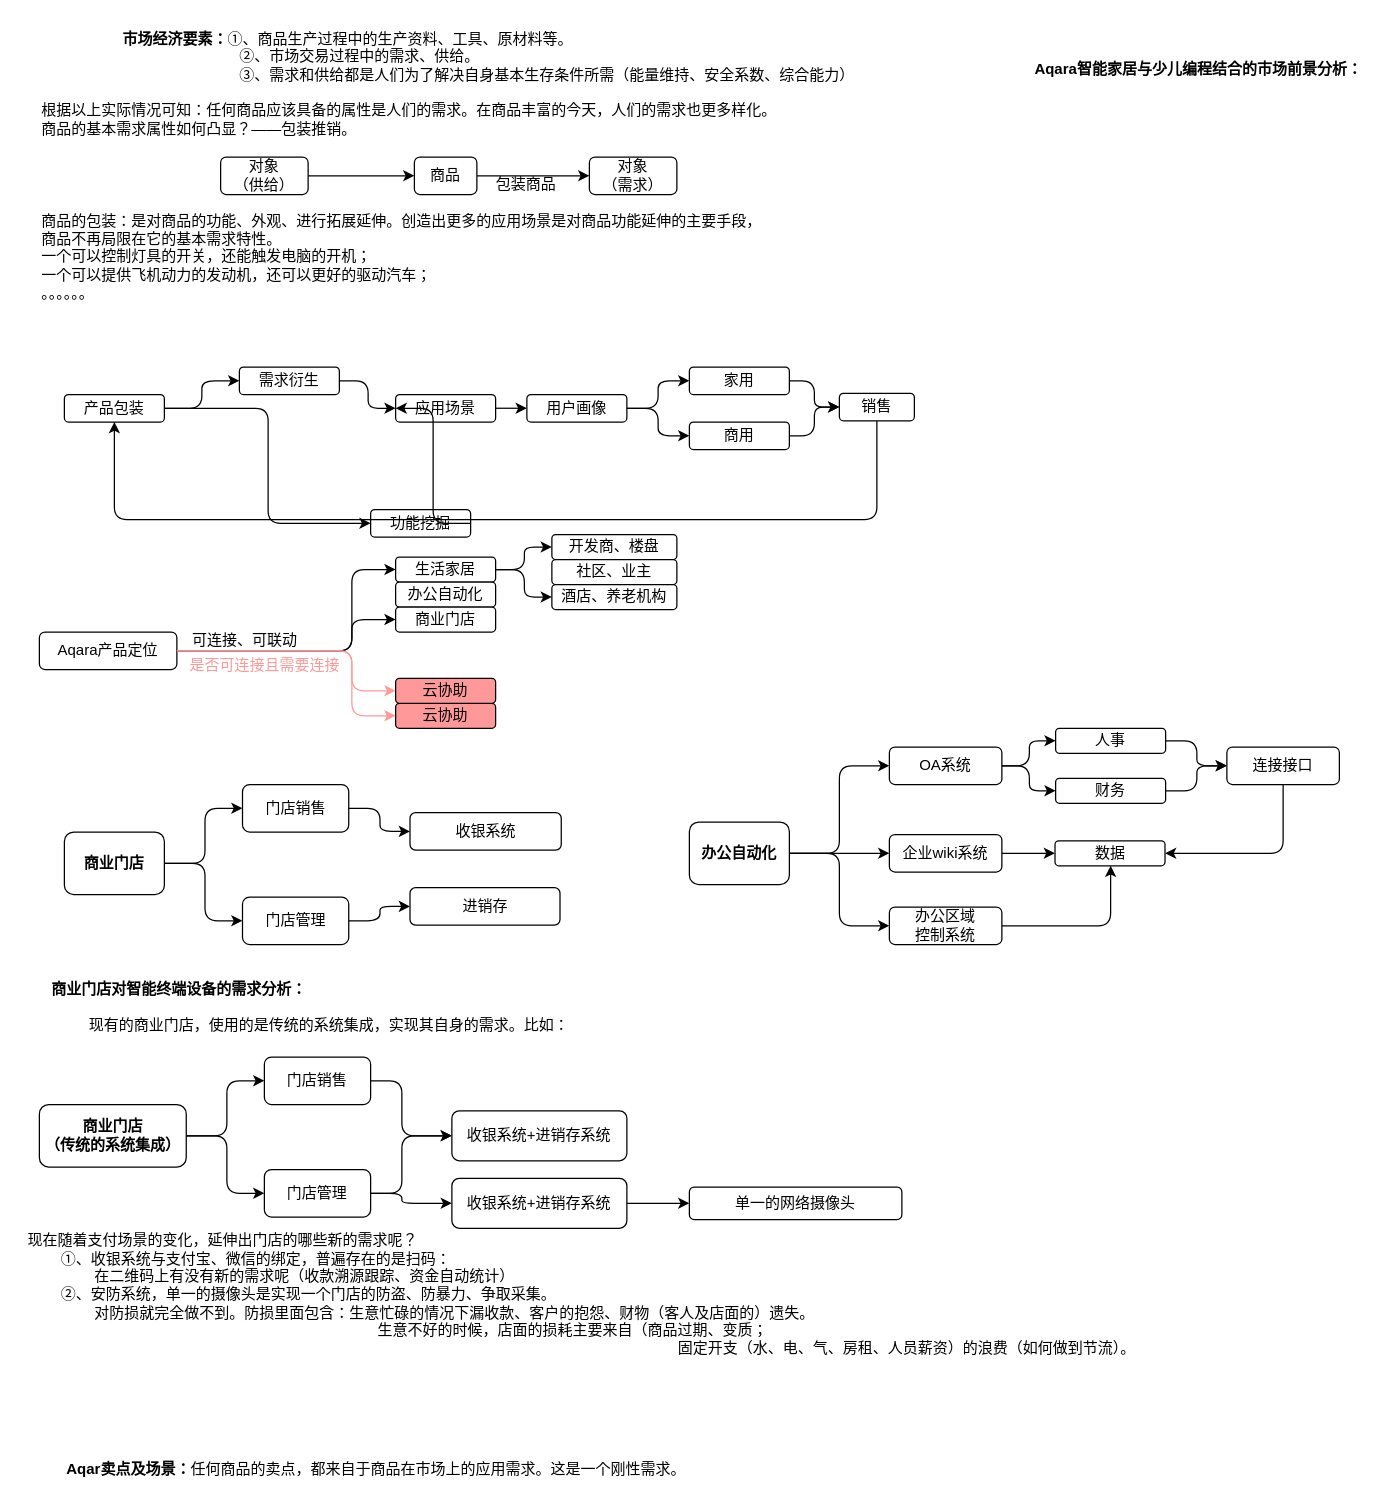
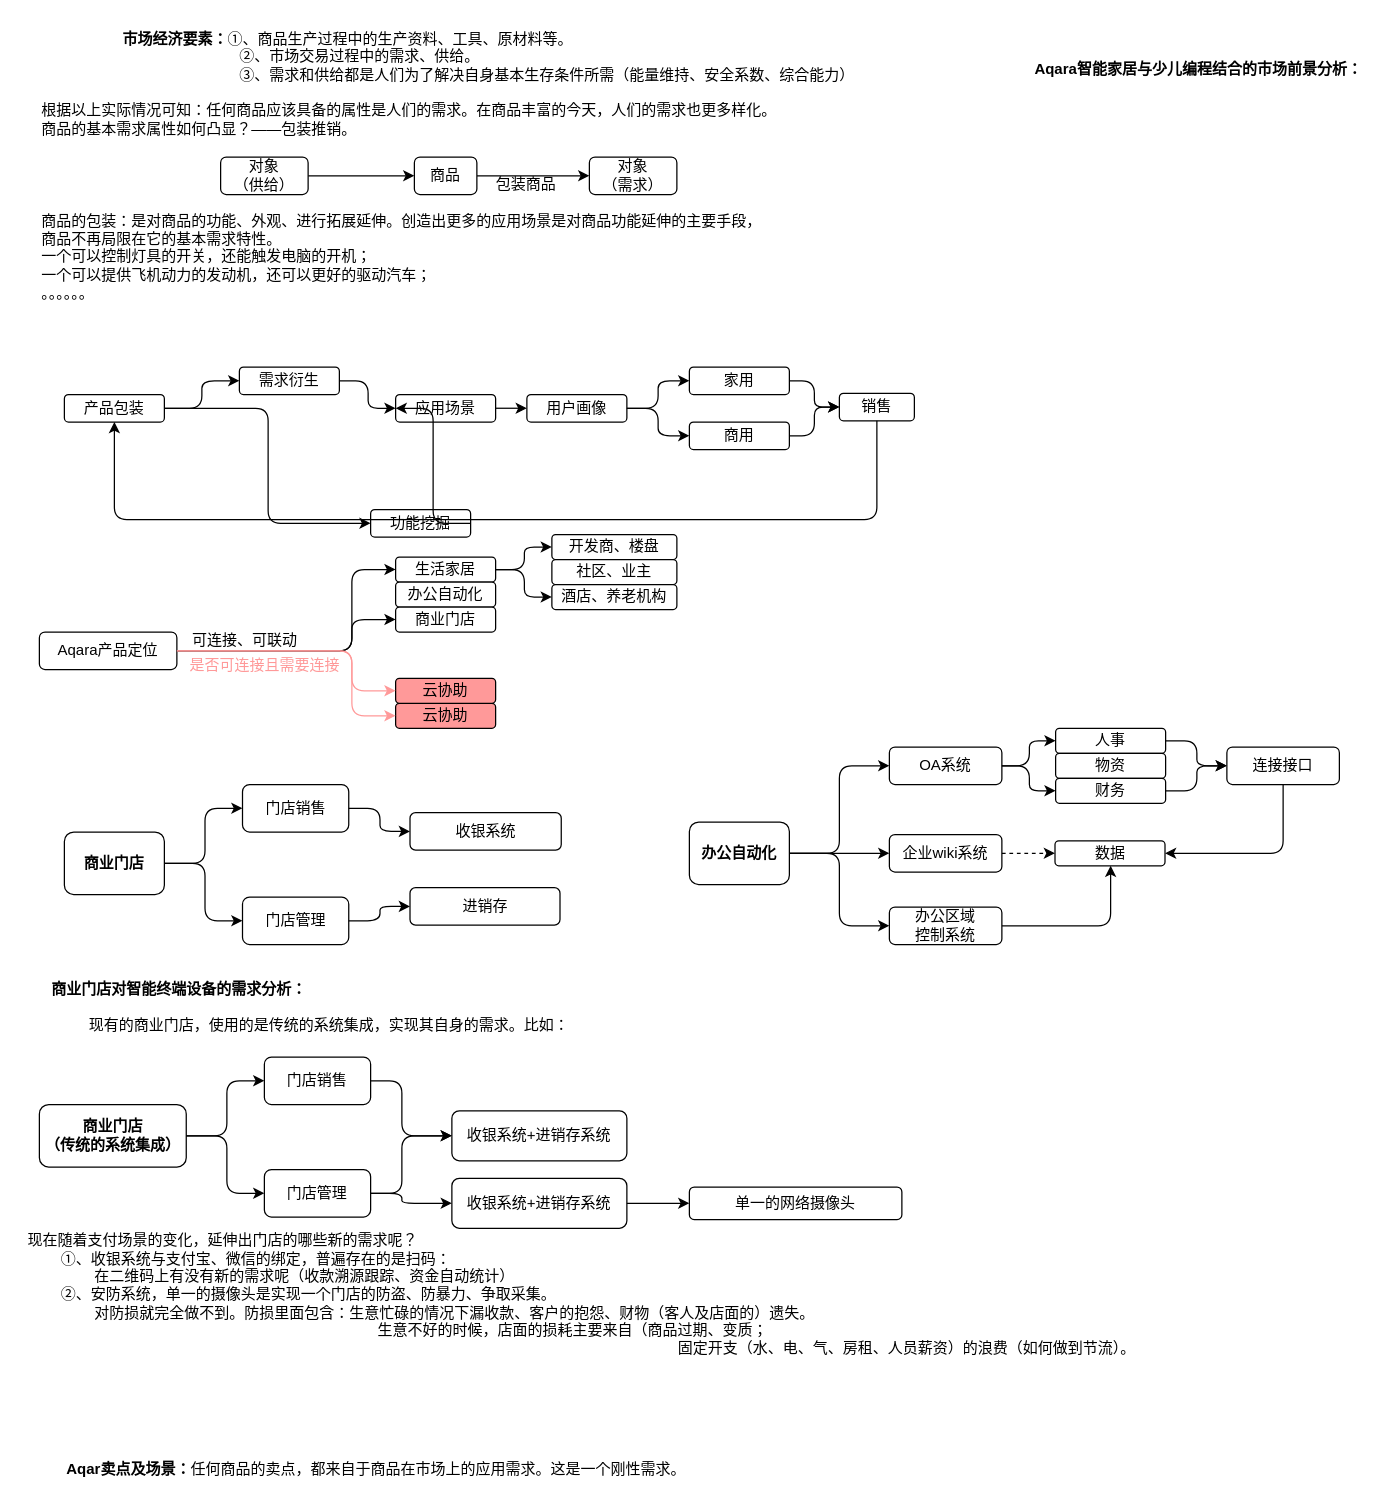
node "物资": added
edge "企业wiki系统" -> "数据": style solid -> dashed
